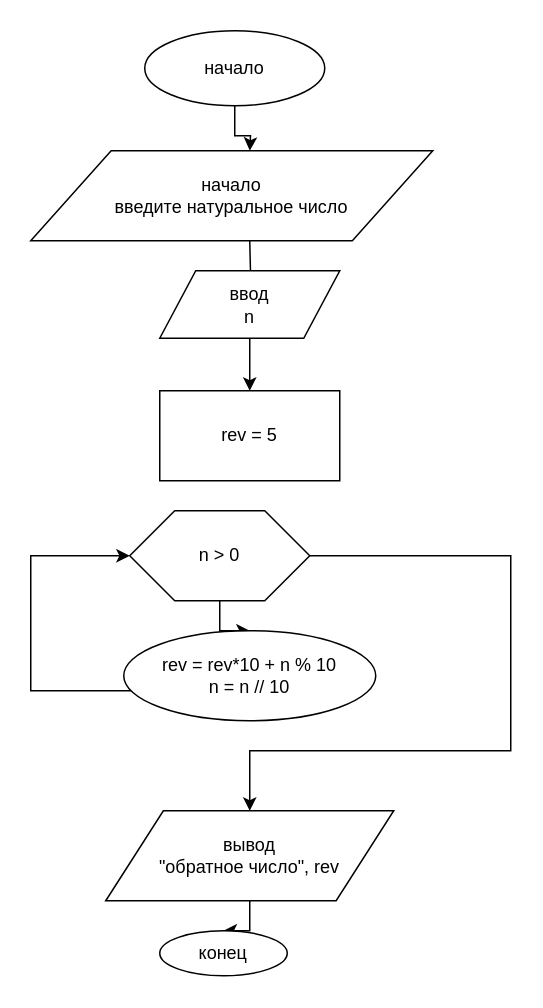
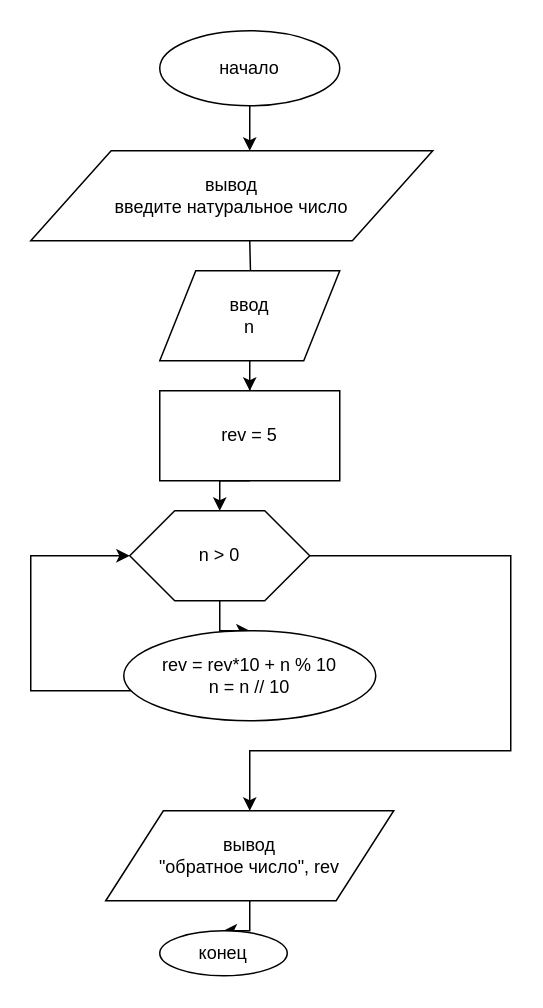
node "начало": moved (235, 68) -> (250, 68)
node "начало введите натуральное число": label "начало введите натуральное число" -> "вывод введите натуральное число"
node "ввод n": size 180x68 -> 180x90
edge "rev = 5" -> "n > 0": added
